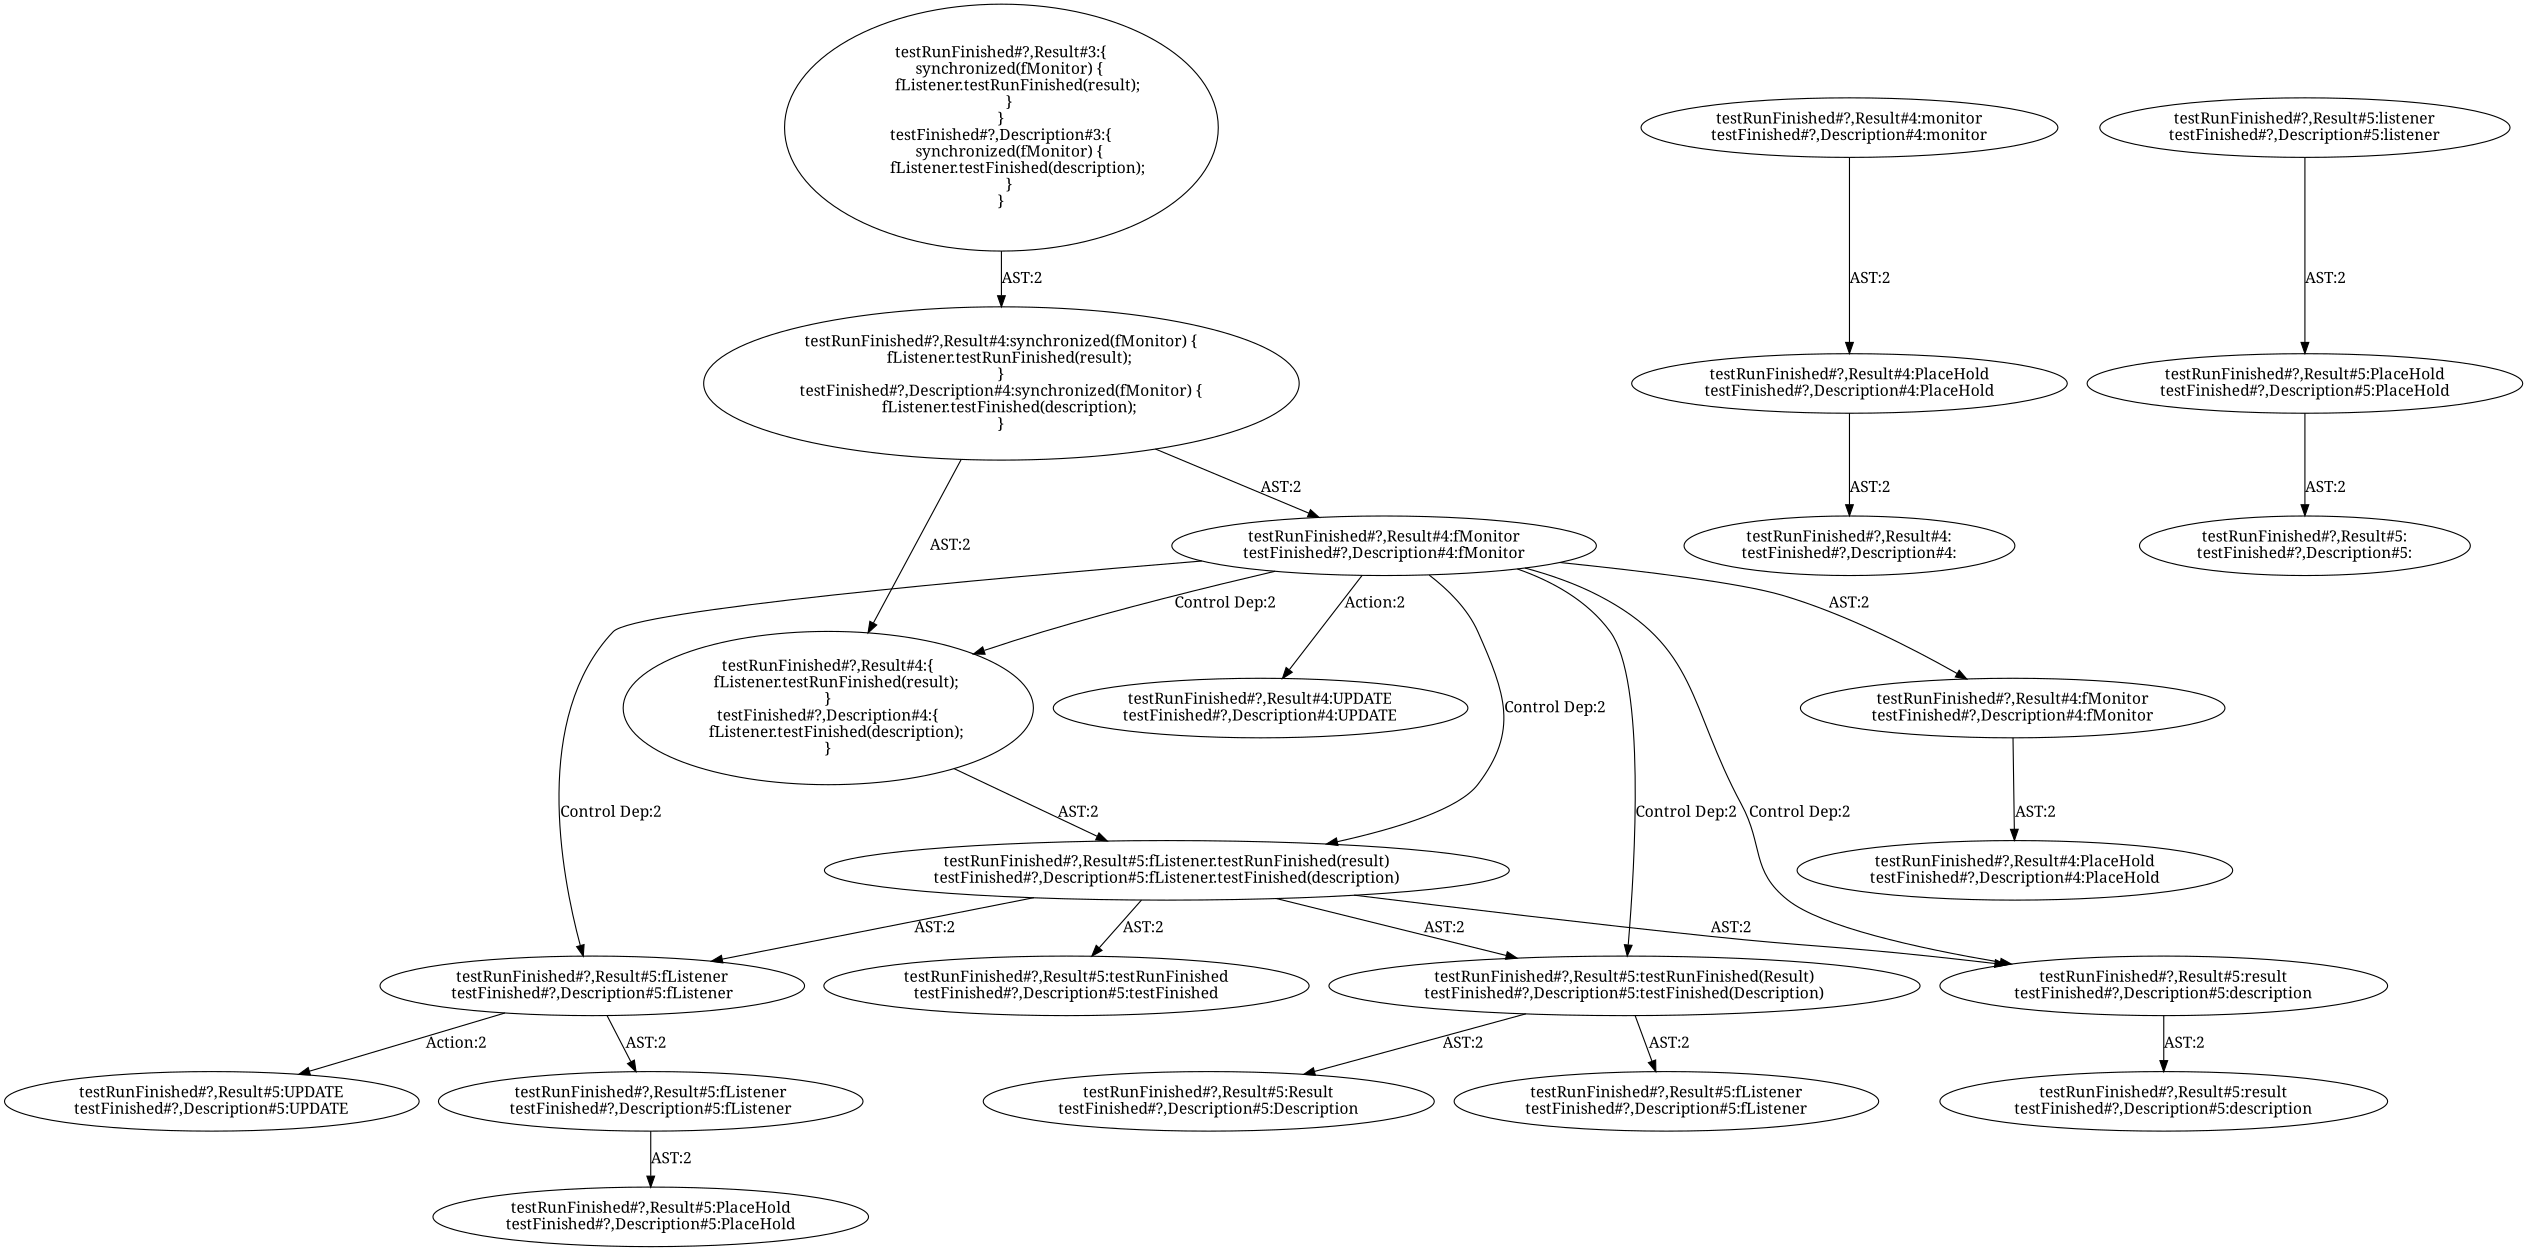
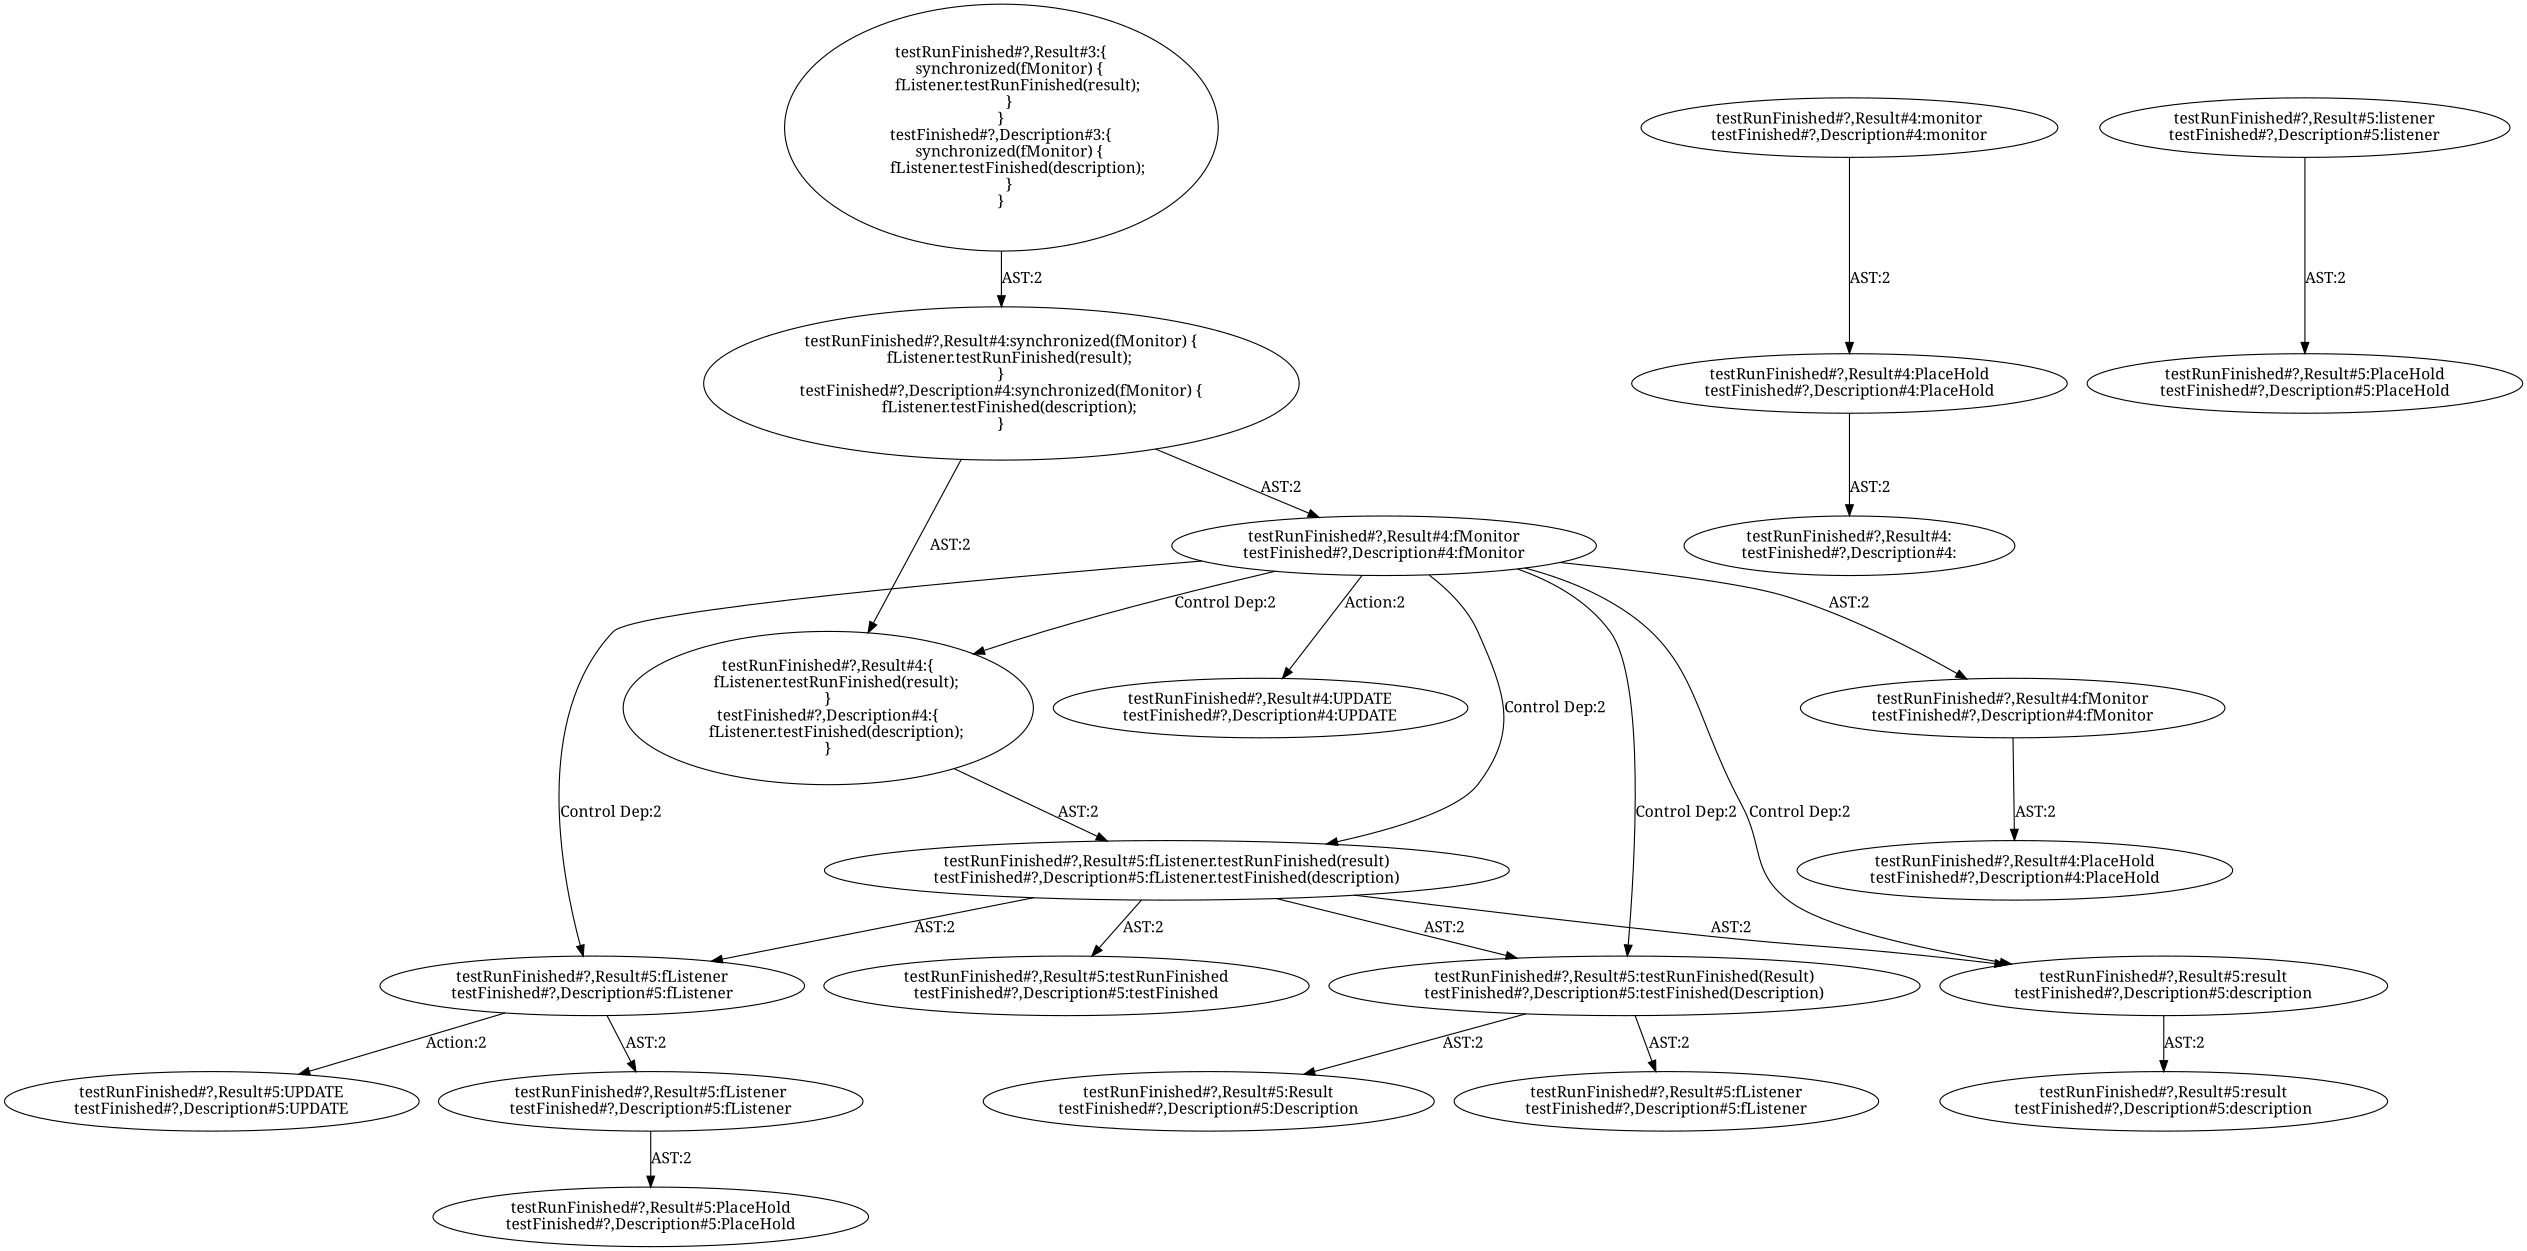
node "testRunFinished#?,Result#5: testFinished#?,Description#5:": removed
